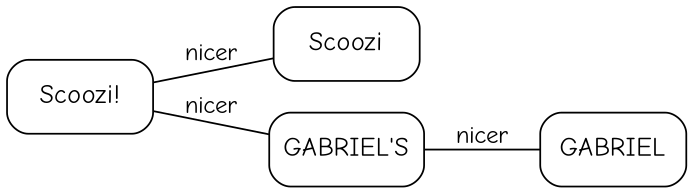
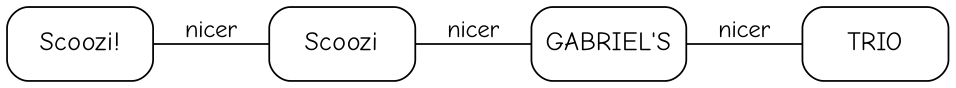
edge "Scoozi!" -- "GABRIEL'S": now "Scoozi" -- "GABRIEL'S"
node "GABRIEL": label "GABRIEL" -> "TRIO"
